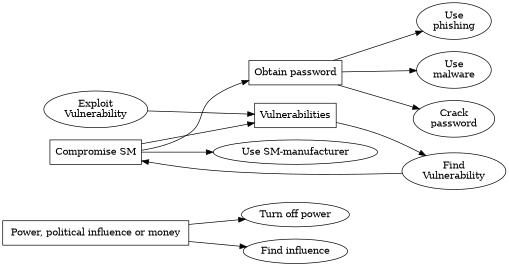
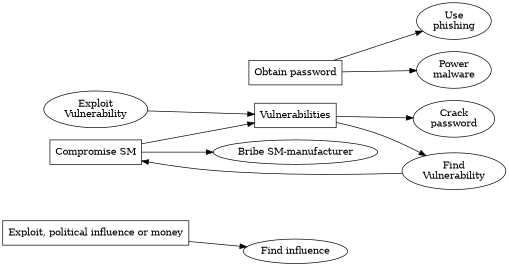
node "Use malware": label "Use malware" -> "Power malware"
edge "Obtain password" -> "Crack password": now "Vulnerabilities" -> "Crack password"
edge "Compromise SM" -> "Obtain password": removed
node "Use SM-manufacturer": label "Use SM-manufacturer" -> "Bribe SM-manufacturer"
node "Turn off power": removed
node "Power, political influence or money": label "Power, political influence or money" -> "Exploit, political influence or money"
